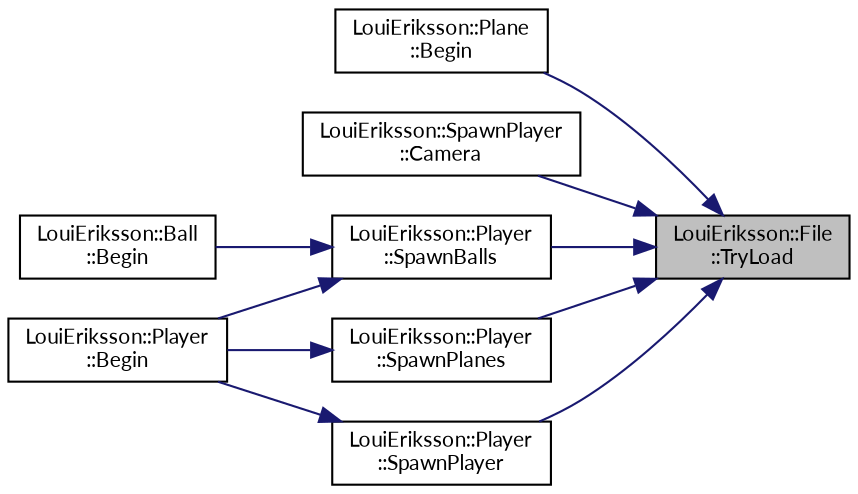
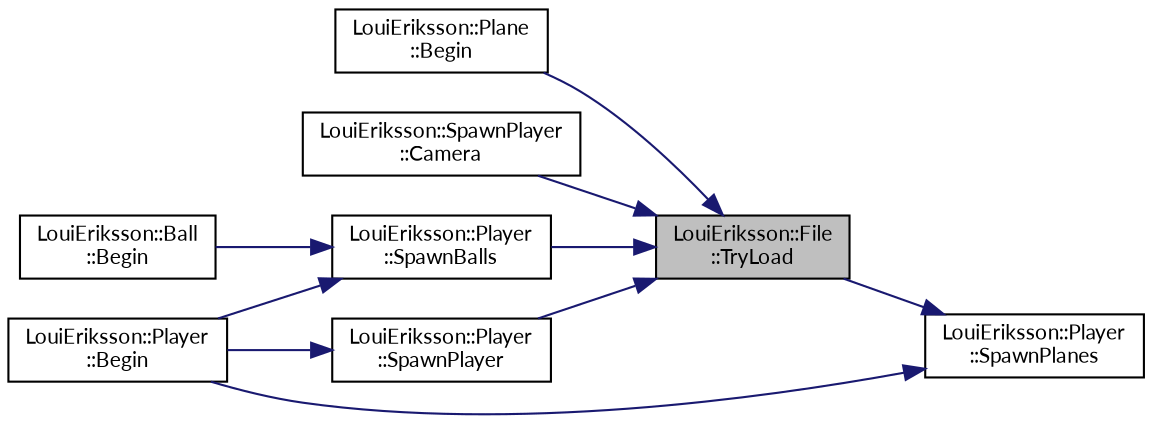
edge "LouiEriksson::Player ::SpawnPlanes" -> "LouiEriksson::File ::TryLoad": reversed
